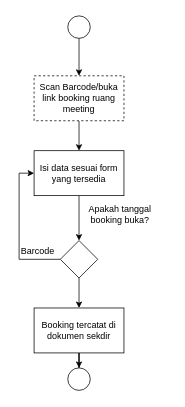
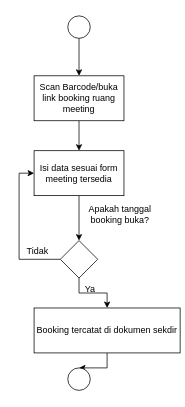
node "Scan Barcode/buka link booking ruang meeting": style dashed -> solid
node "Isi data sesuai form yang tersedia": label "Isi data sesuai form yang tersedia" -> "Isi data sesuai form meeting tersedia"
node "Barcode": label "Barcode" -> "Tidak"
node "Ya": added
node "Booking tercatat di dokumen sekdir": size 90x45 -> 146x45
